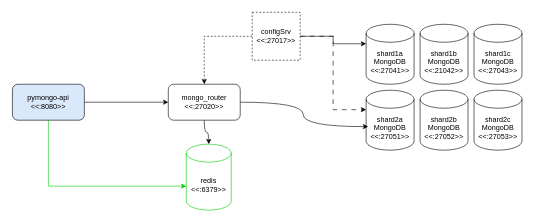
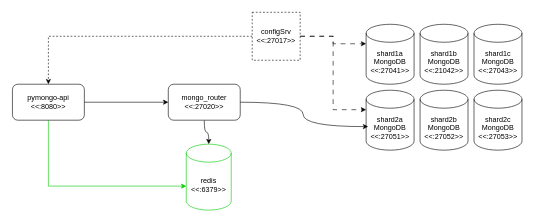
edge "configSrv <<:27017>>" -> "shard1a MongoDB <<:27041>>": style solid -> dashed
edge "configSrv <<:27017>>" -> "mongo_router <<:27020>>": now "configSrv <<:27017>>" -> "pymongo-api <<:8080>>"
node "pymongo-api <<:8080>>": fillcolor #dae8fc -> #ffffff
